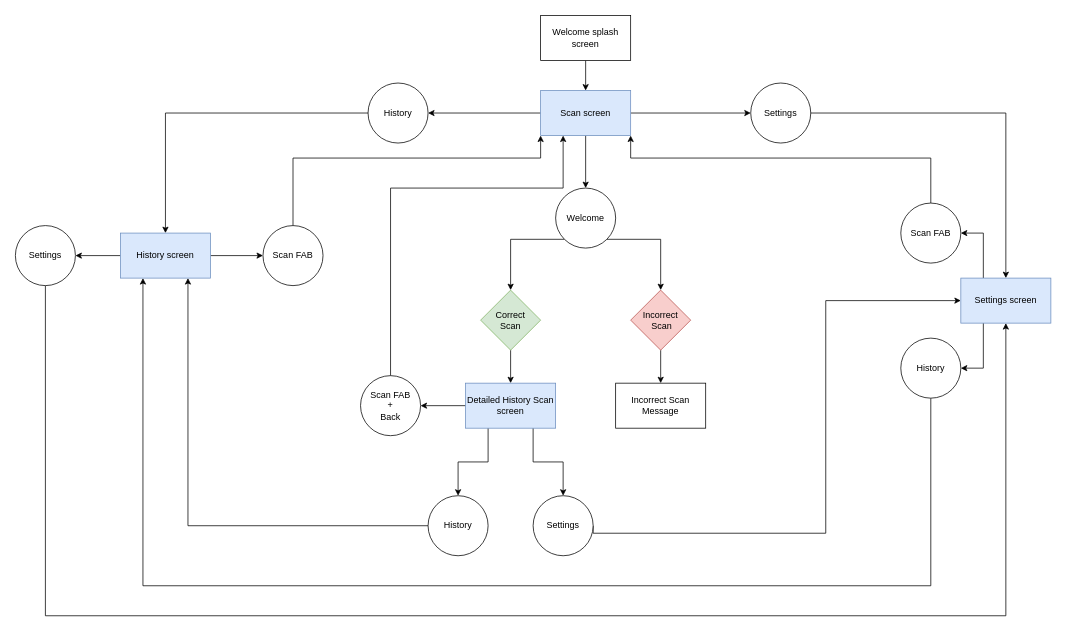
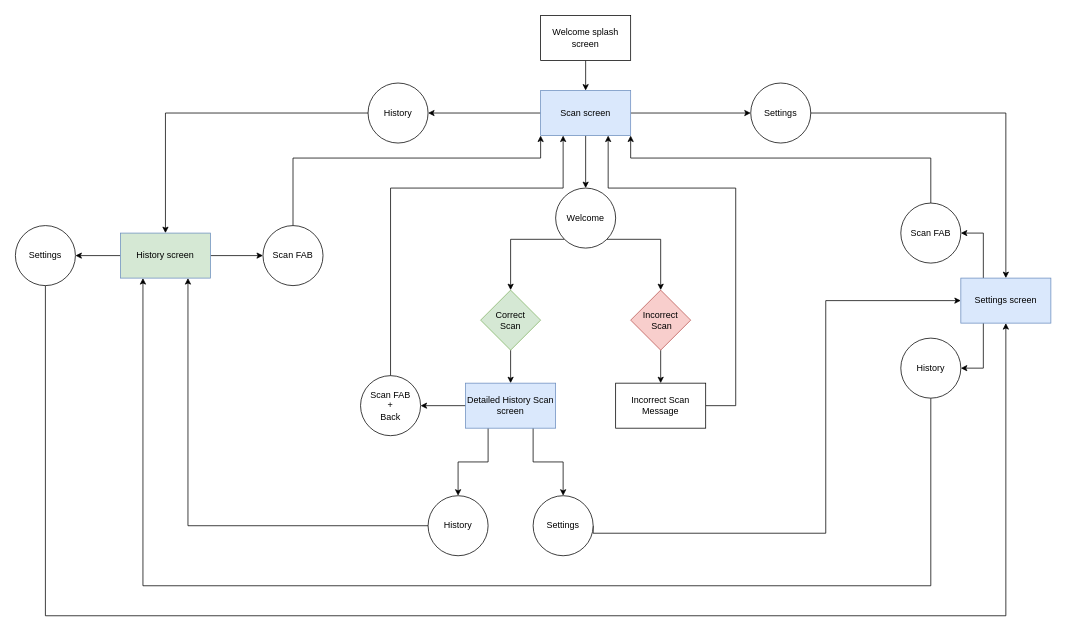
node "History screen": fillcolor #dae8fc -> #d5e8d4
edge "Incorrect Scan Message" -> "Scan screen": added
